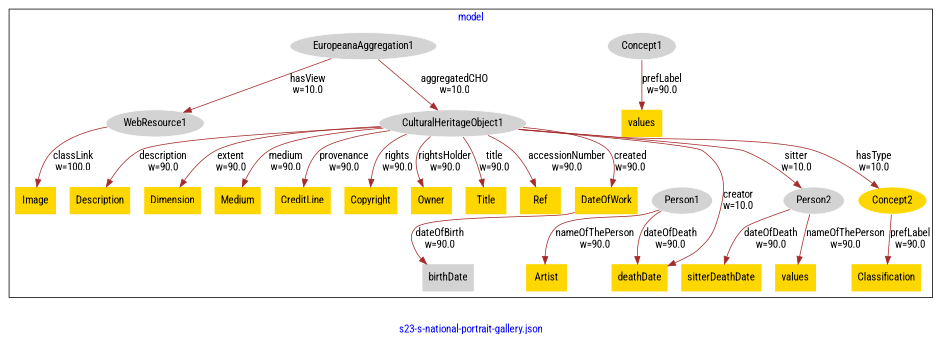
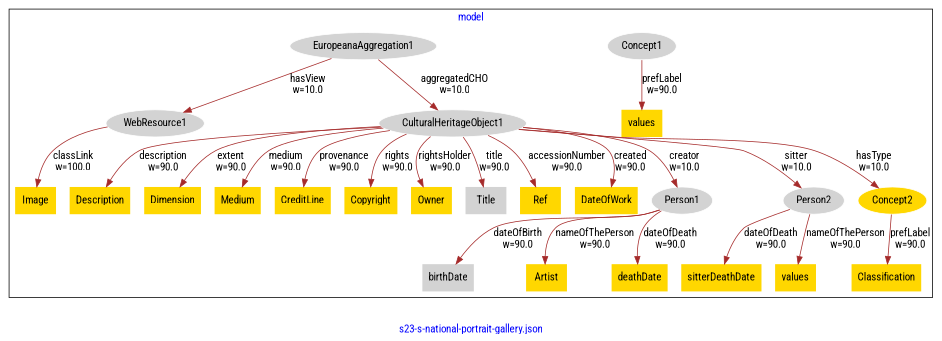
edge "CulturalHeritageObject1" -> "deathDate": now "CulturalHeritageObject1" -> "Person1"
node "Title": fillcolor gold -> lightgray
edge "DateOfWork" -> "birthDate": now "Person1" -> "birthDate"
